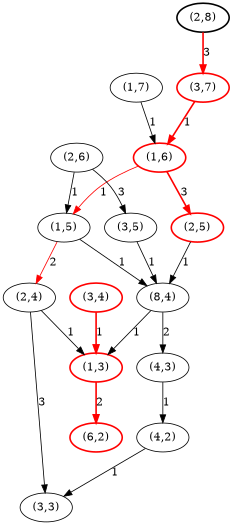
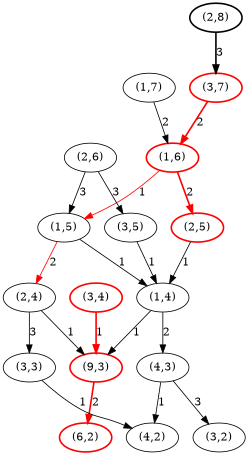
edge "(2,8)" -> "(3,7)": color red -> black
edge "(1,7)" -> "(1,6)": label "1" -> "2"
edge "(3,7)" -> "(1,6)": label "1" -> "2"
edge "(2,6)" -> "(1,5)": label "1" -> "3"
edge "(1,6)" -> "(2,5)": label "3" -> "2"
node "(8,4)": label "(8,4)" -> "(1,4)"
node "(1,3)": label "(1,3)" -> "(9,3)"
node "(3,2)": added
edge "(4,2)" -> "(3,3)": reversed
